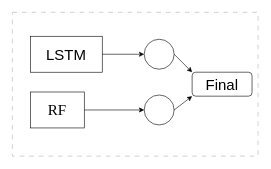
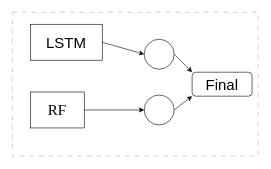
node "LSTM": moved (66, 54) -> (66, 42)
